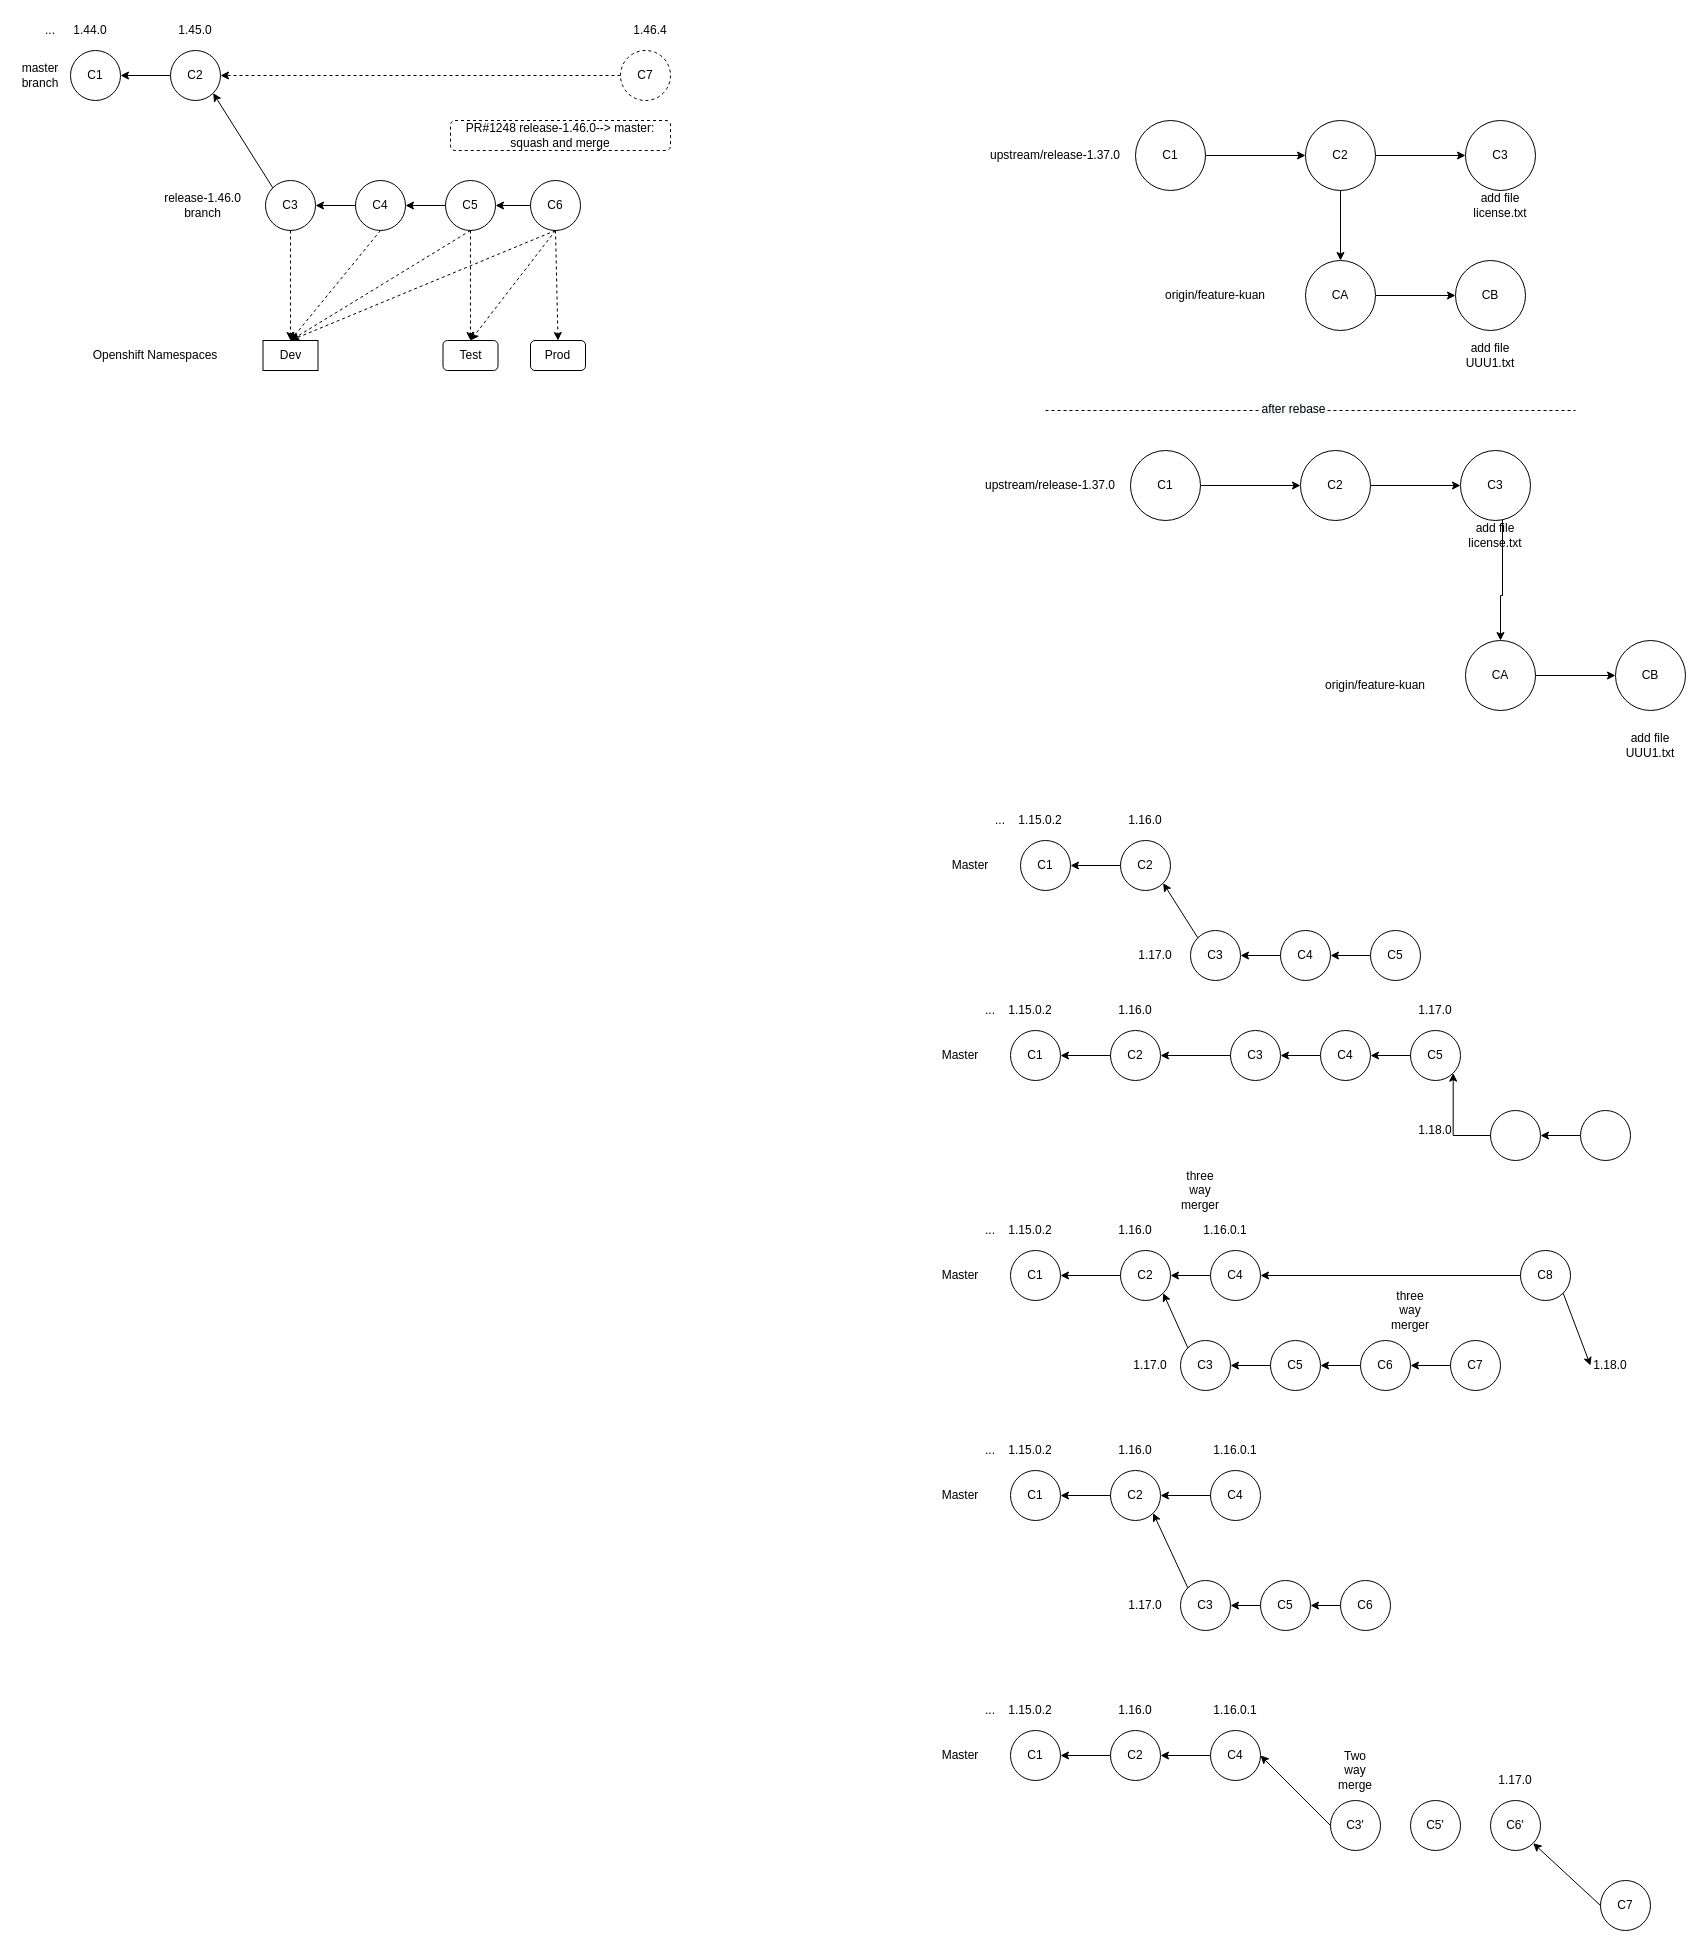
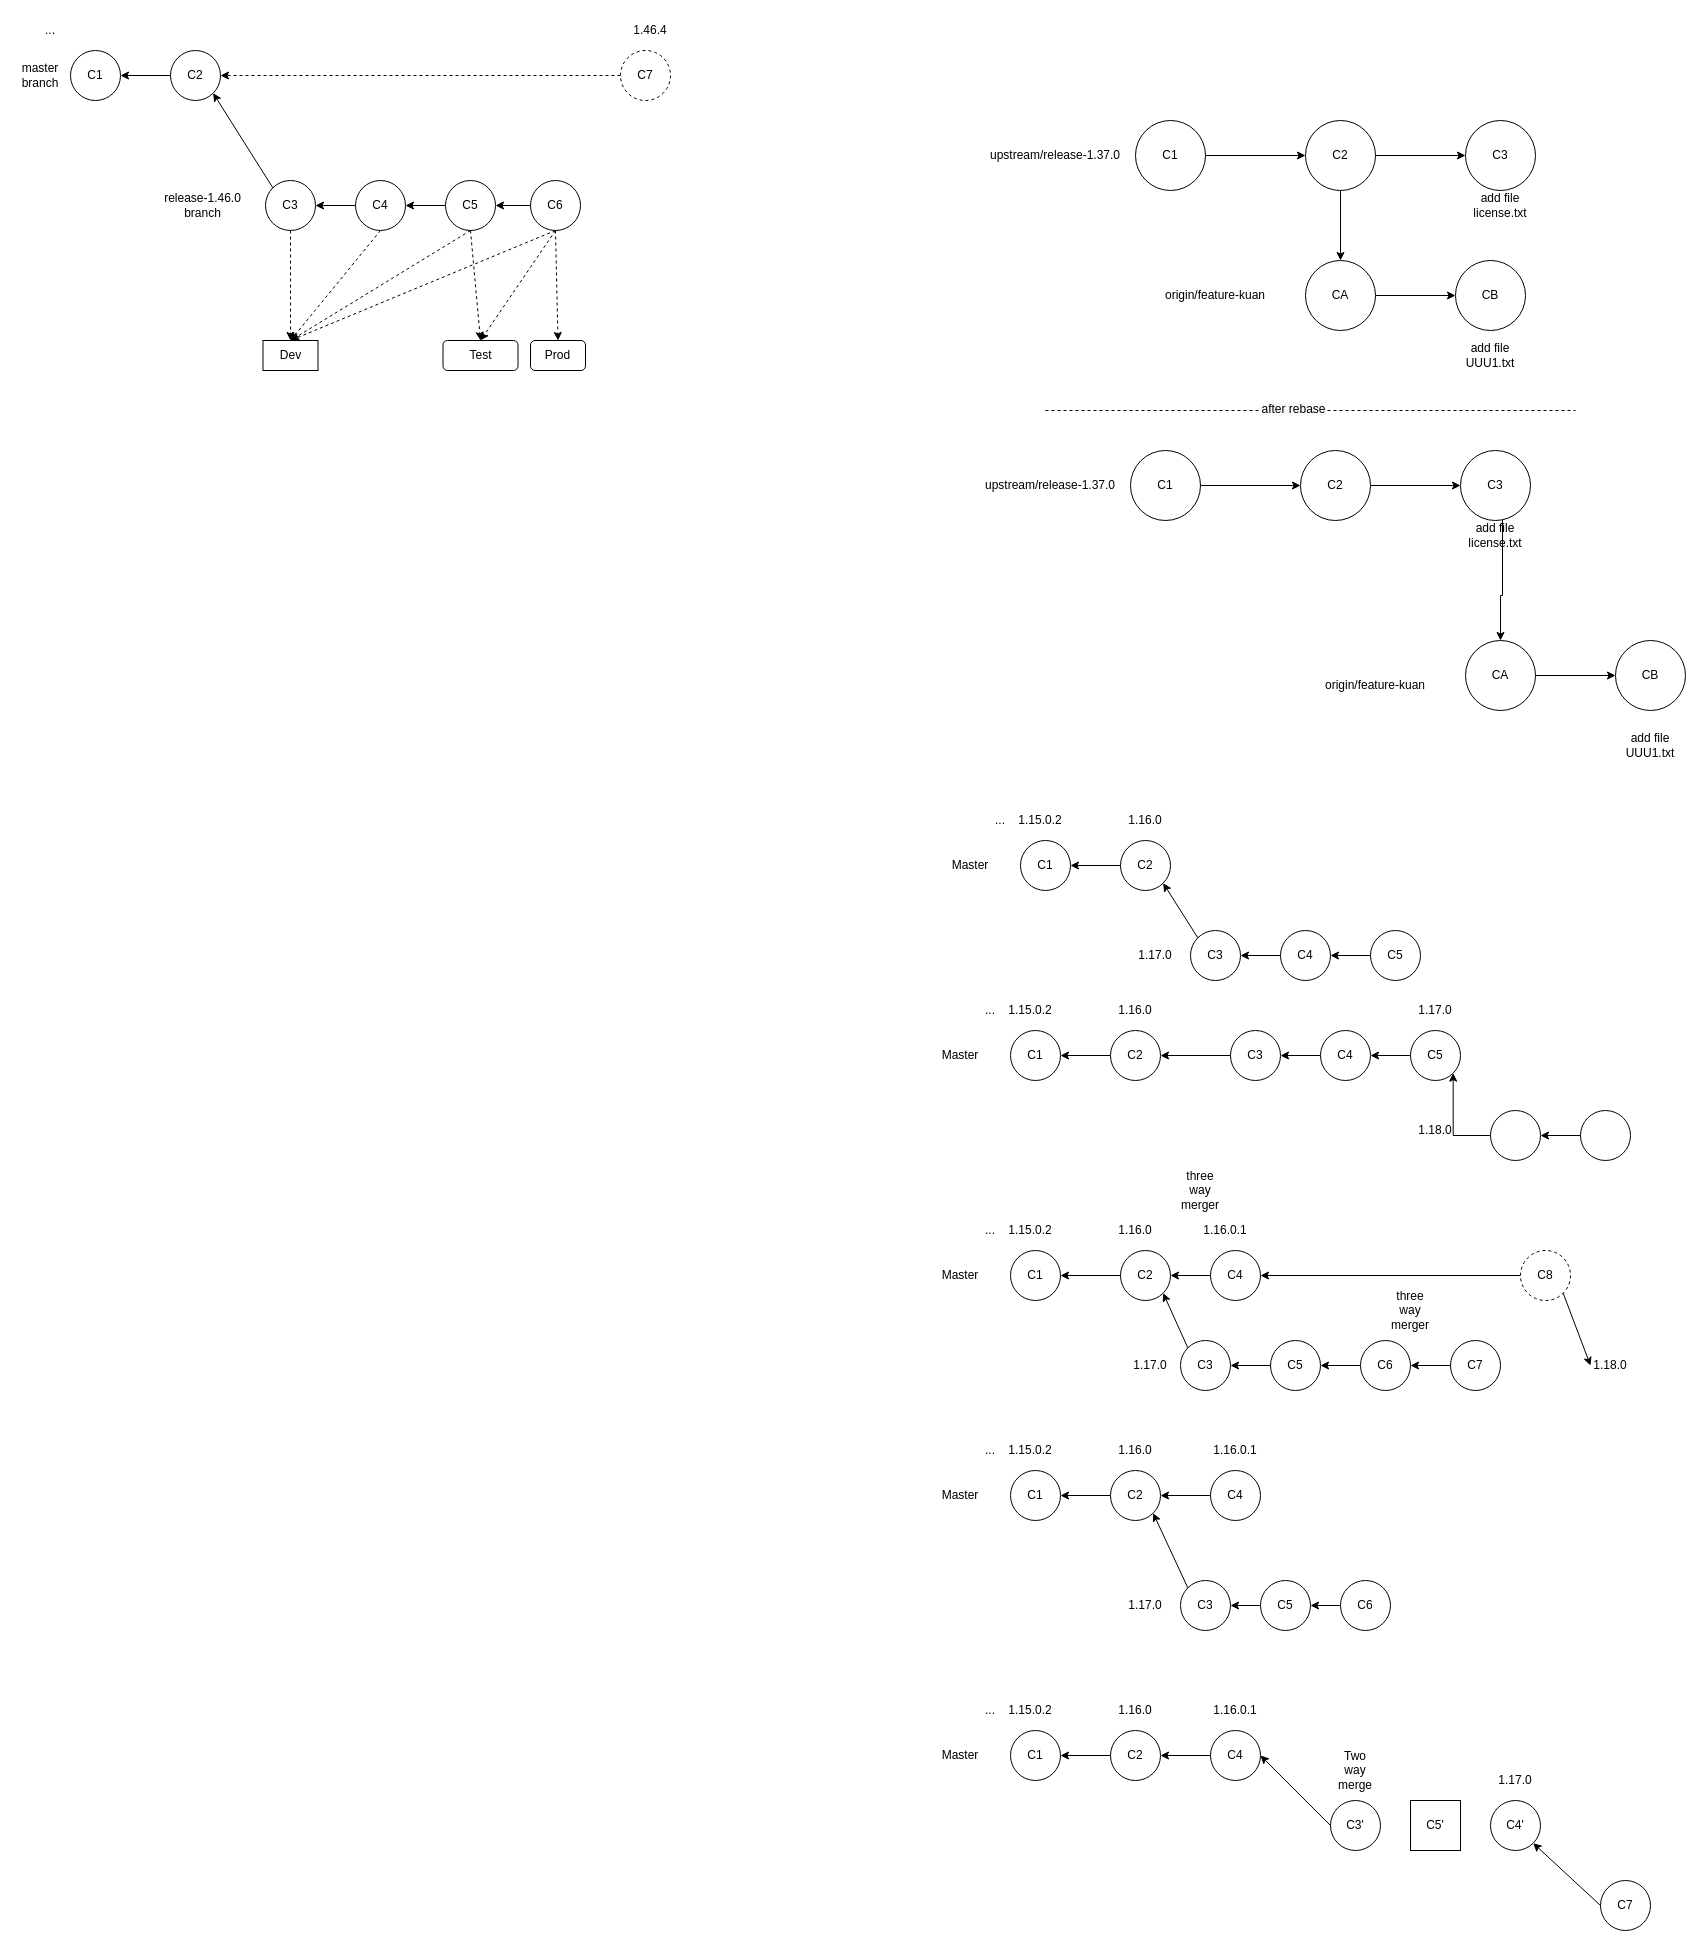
node "1.44.0": removed
node "1.45.0": removed
node "PR#1248 release-1.46.0--> master: squash and merge": removed
node "Openshift Namespaces": removed
node "Test": size 55x30 -> 75x30
node "C8": style solid -> dashed
node "C5'": shape ellipse -> rectangle
node "C6'": label "C6'" -> "C4'"
